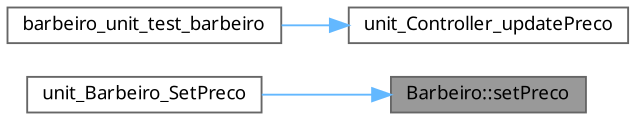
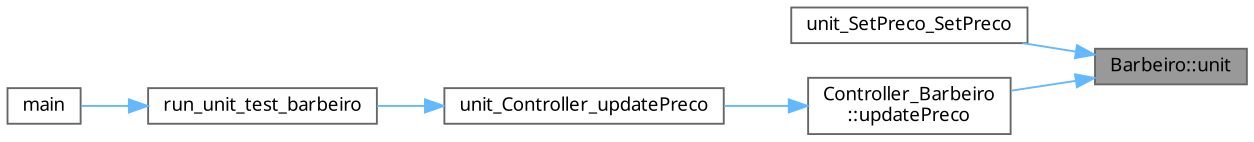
node "barbeiro_unit_test_barbeiro": label "barbeiro_unit_test_barbeiro" -> "run_unit_test_barbeiro"
node "unit_Barbeiro_SetPreco": label "unit_Barbeiro_SetPreco" -> "unit_SetPreco_SetPreco"
node "Barbeiro::setPreco": label "Barbeiro::setPreco" -> "Barbeiro::unit"
node "main": added
node "Controller_Barbeiro ::updatePreco": added
